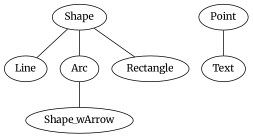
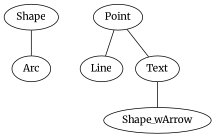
edge "Shape" -- "Line": now "Point" -- "Line"
node "Rectangle": removed
edge "Arc" -- "Shape_wArrow": now "Text" -- "Shape_wArrow"
